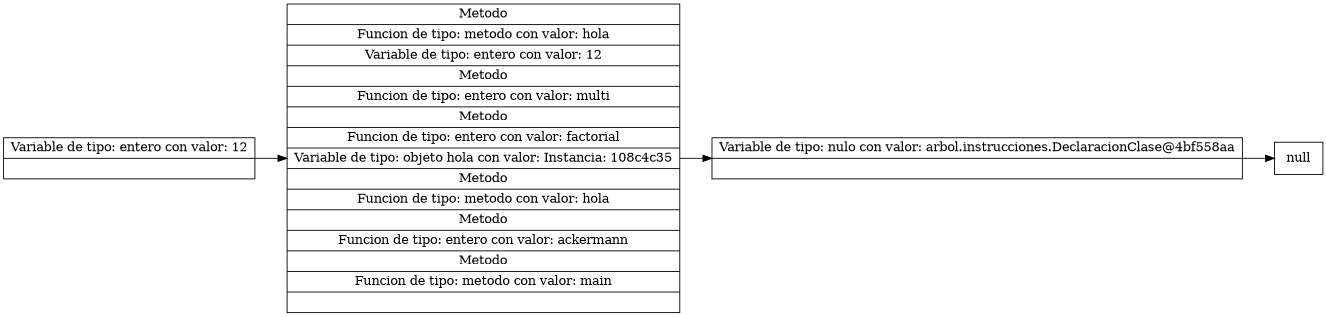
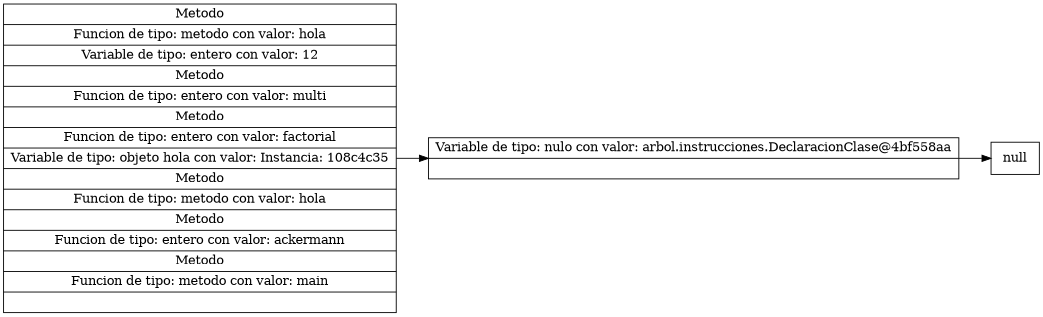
node "Variable de tipo: entero con valor: 12": removed
